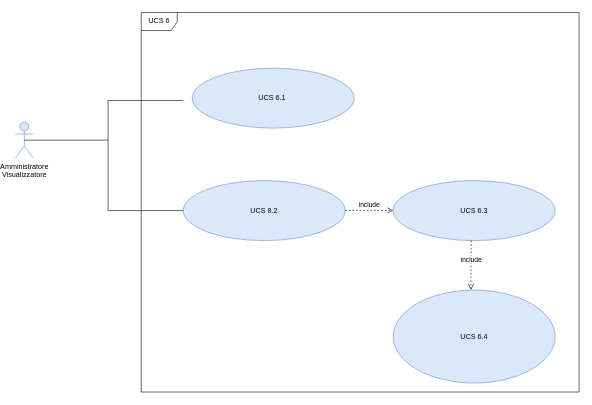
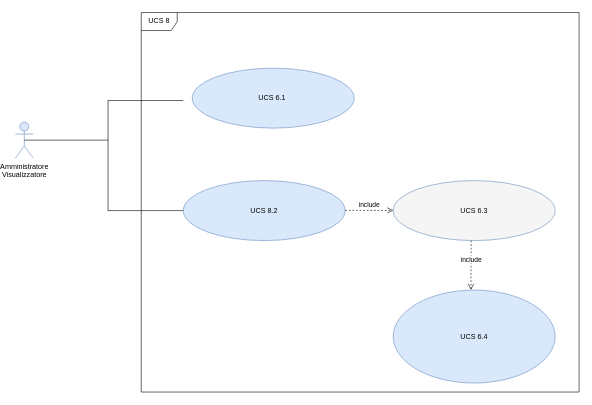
node "UCS 6": label "UCS 6" -> "UCS 8"
node "UCS 6.3": fillcolor #dae8fc -> #f5f5f5
